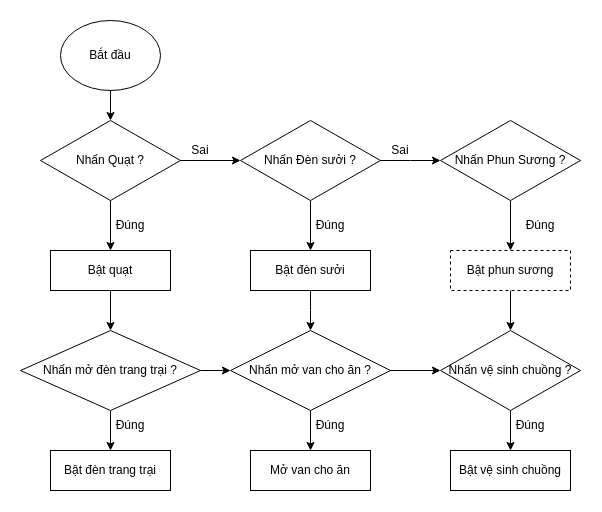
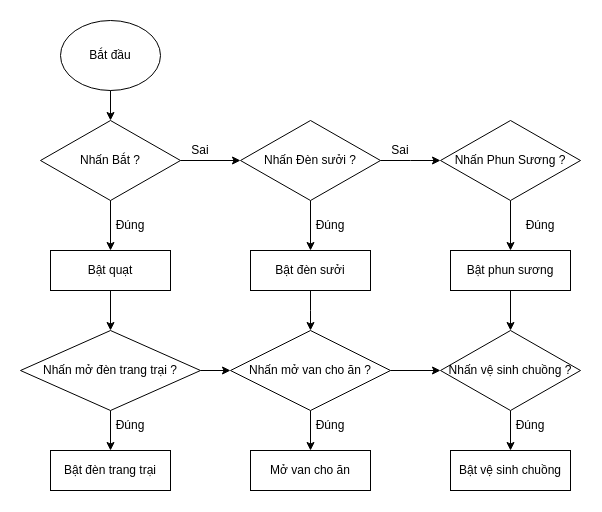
node "Nhấn Quạt ?": label "Nhấn Quạt ?" -> "Nhấn Bắt ?"
node "Bật phun sương": style dashed -> solid
